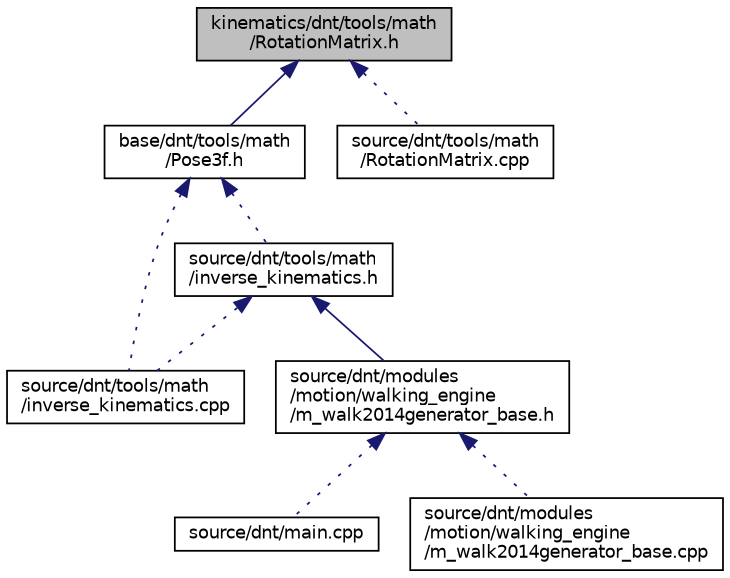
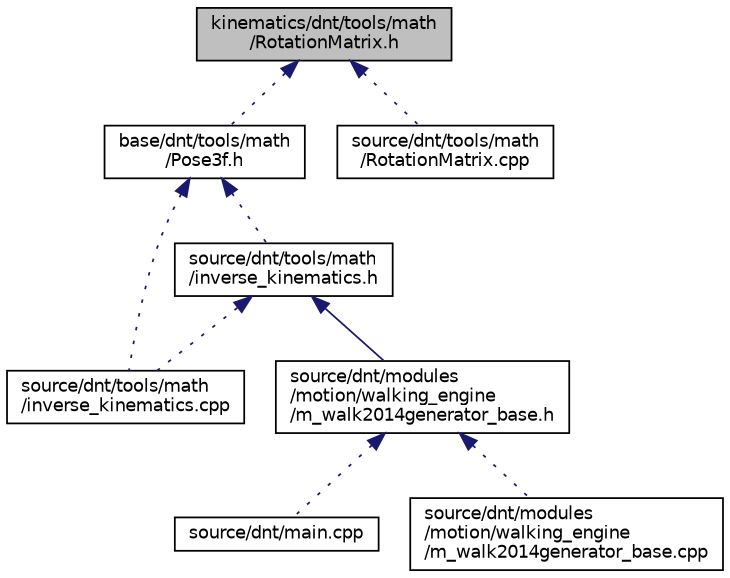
edge "base/dnt/tools/math /Pose3f.h" -> "kinematics/dnt/tools/math /RotationMatrix.h": style solid -> dotted
